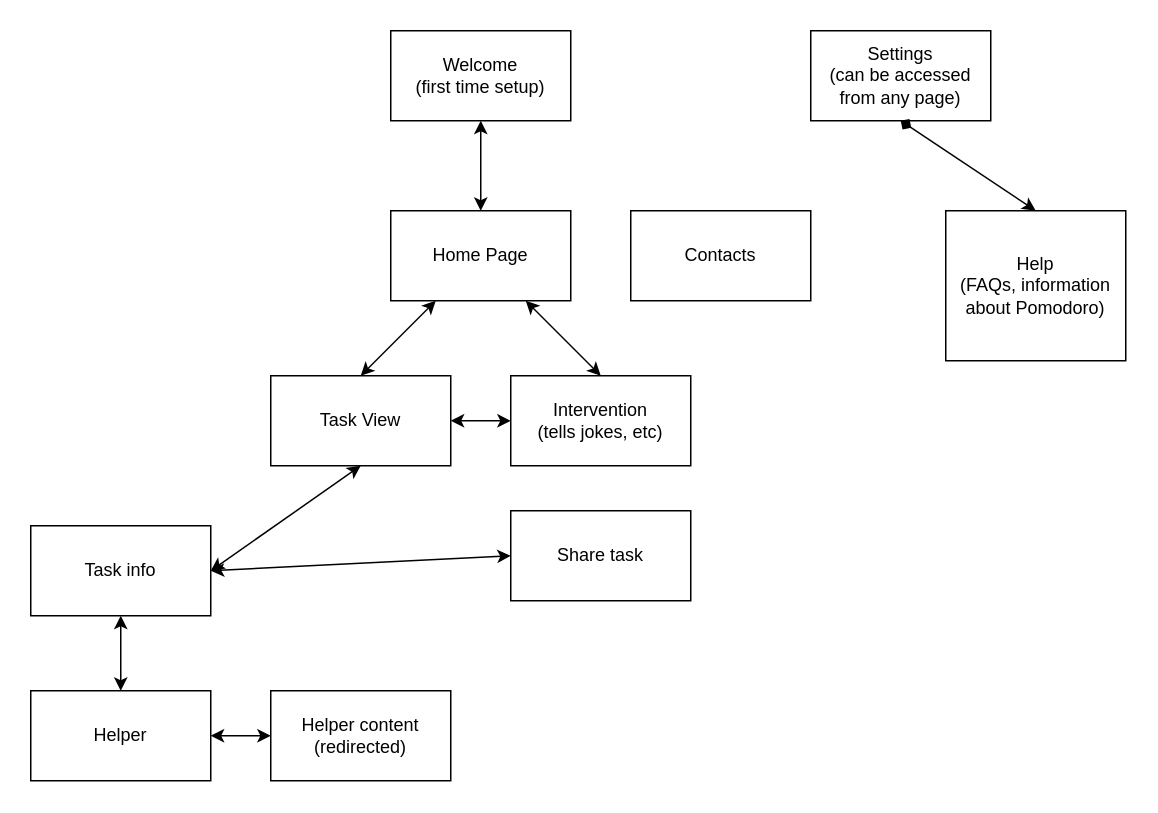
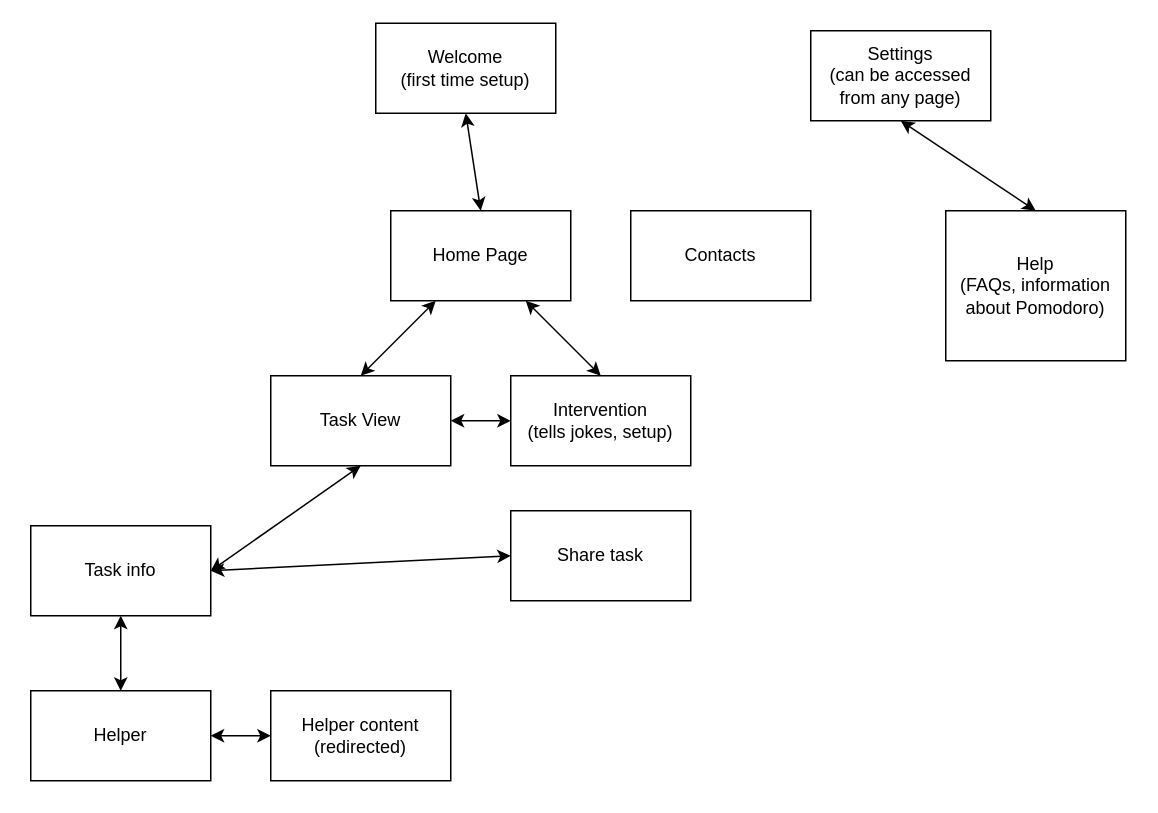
node "Welcome (first time setup)": moved (481, 76) -> (466, 68)
edge "Settings (can be accessed from any page)" -- "Help (FAQs, information about Pomodoro)": arrowhead diamond -> classic
node "Intervention (tells jokes, etc)": label "Intervention (tells jokes, etc)" -> "Intervention (tells jokes, setup)"
